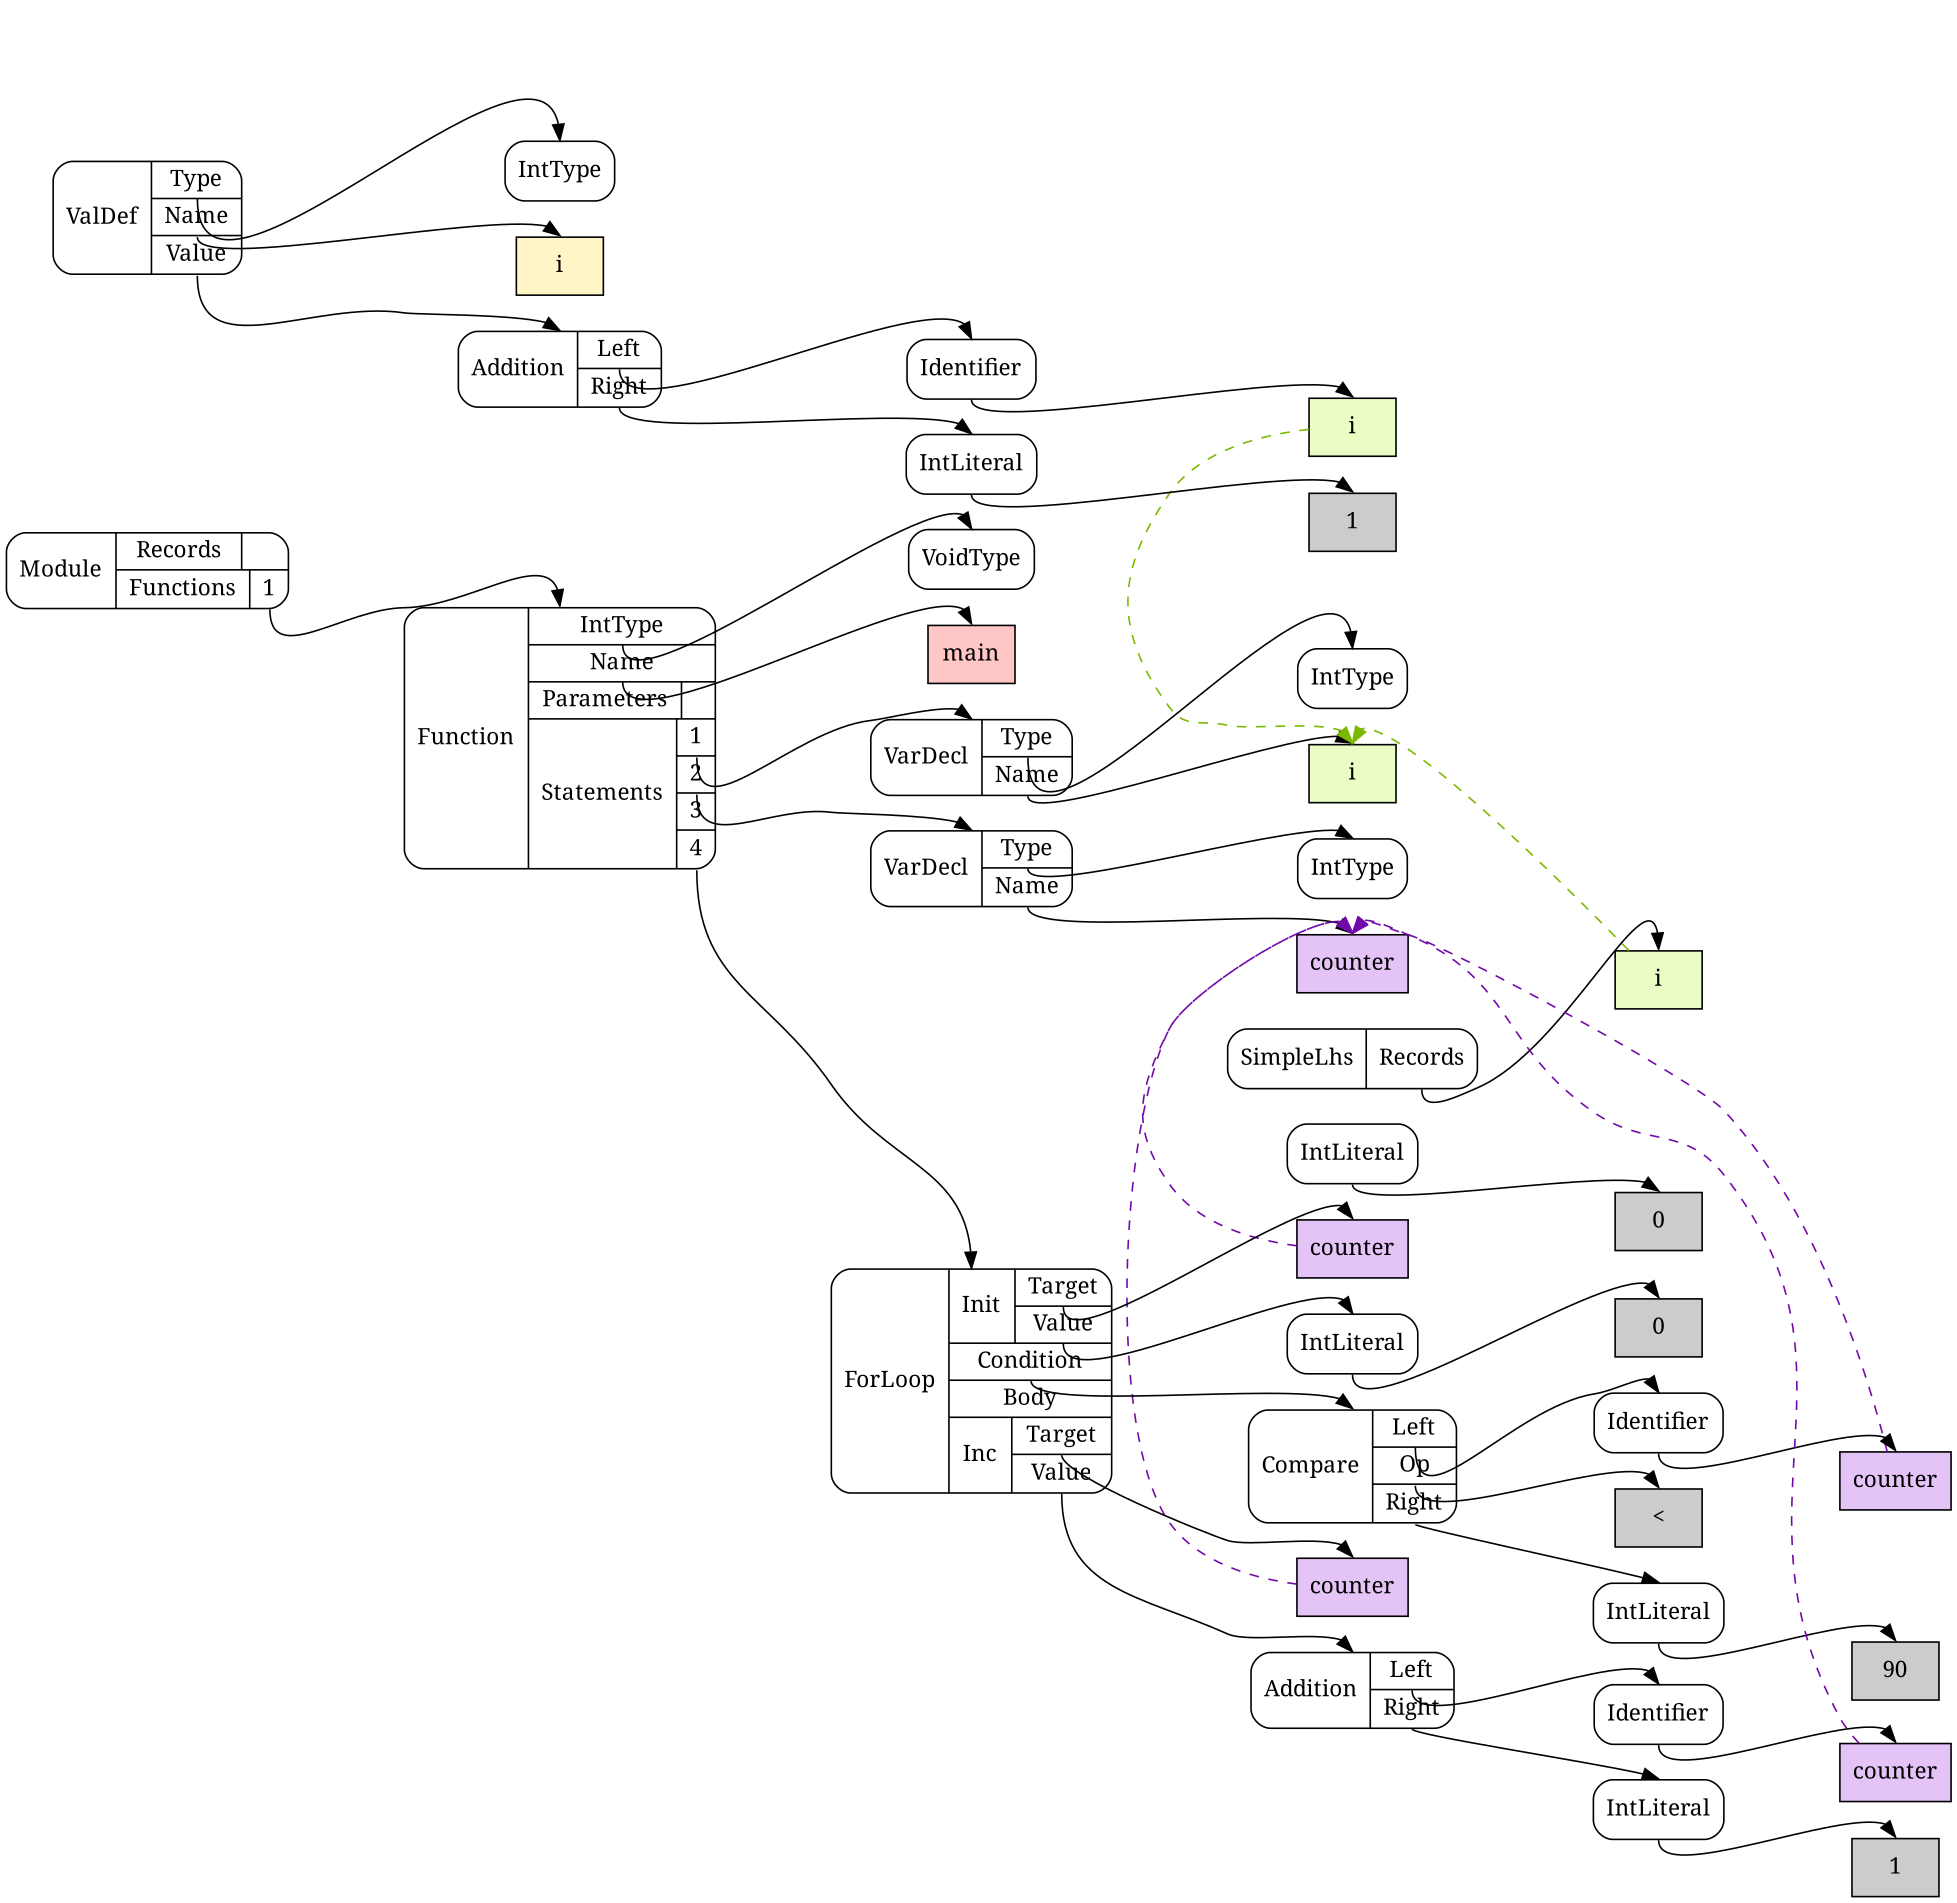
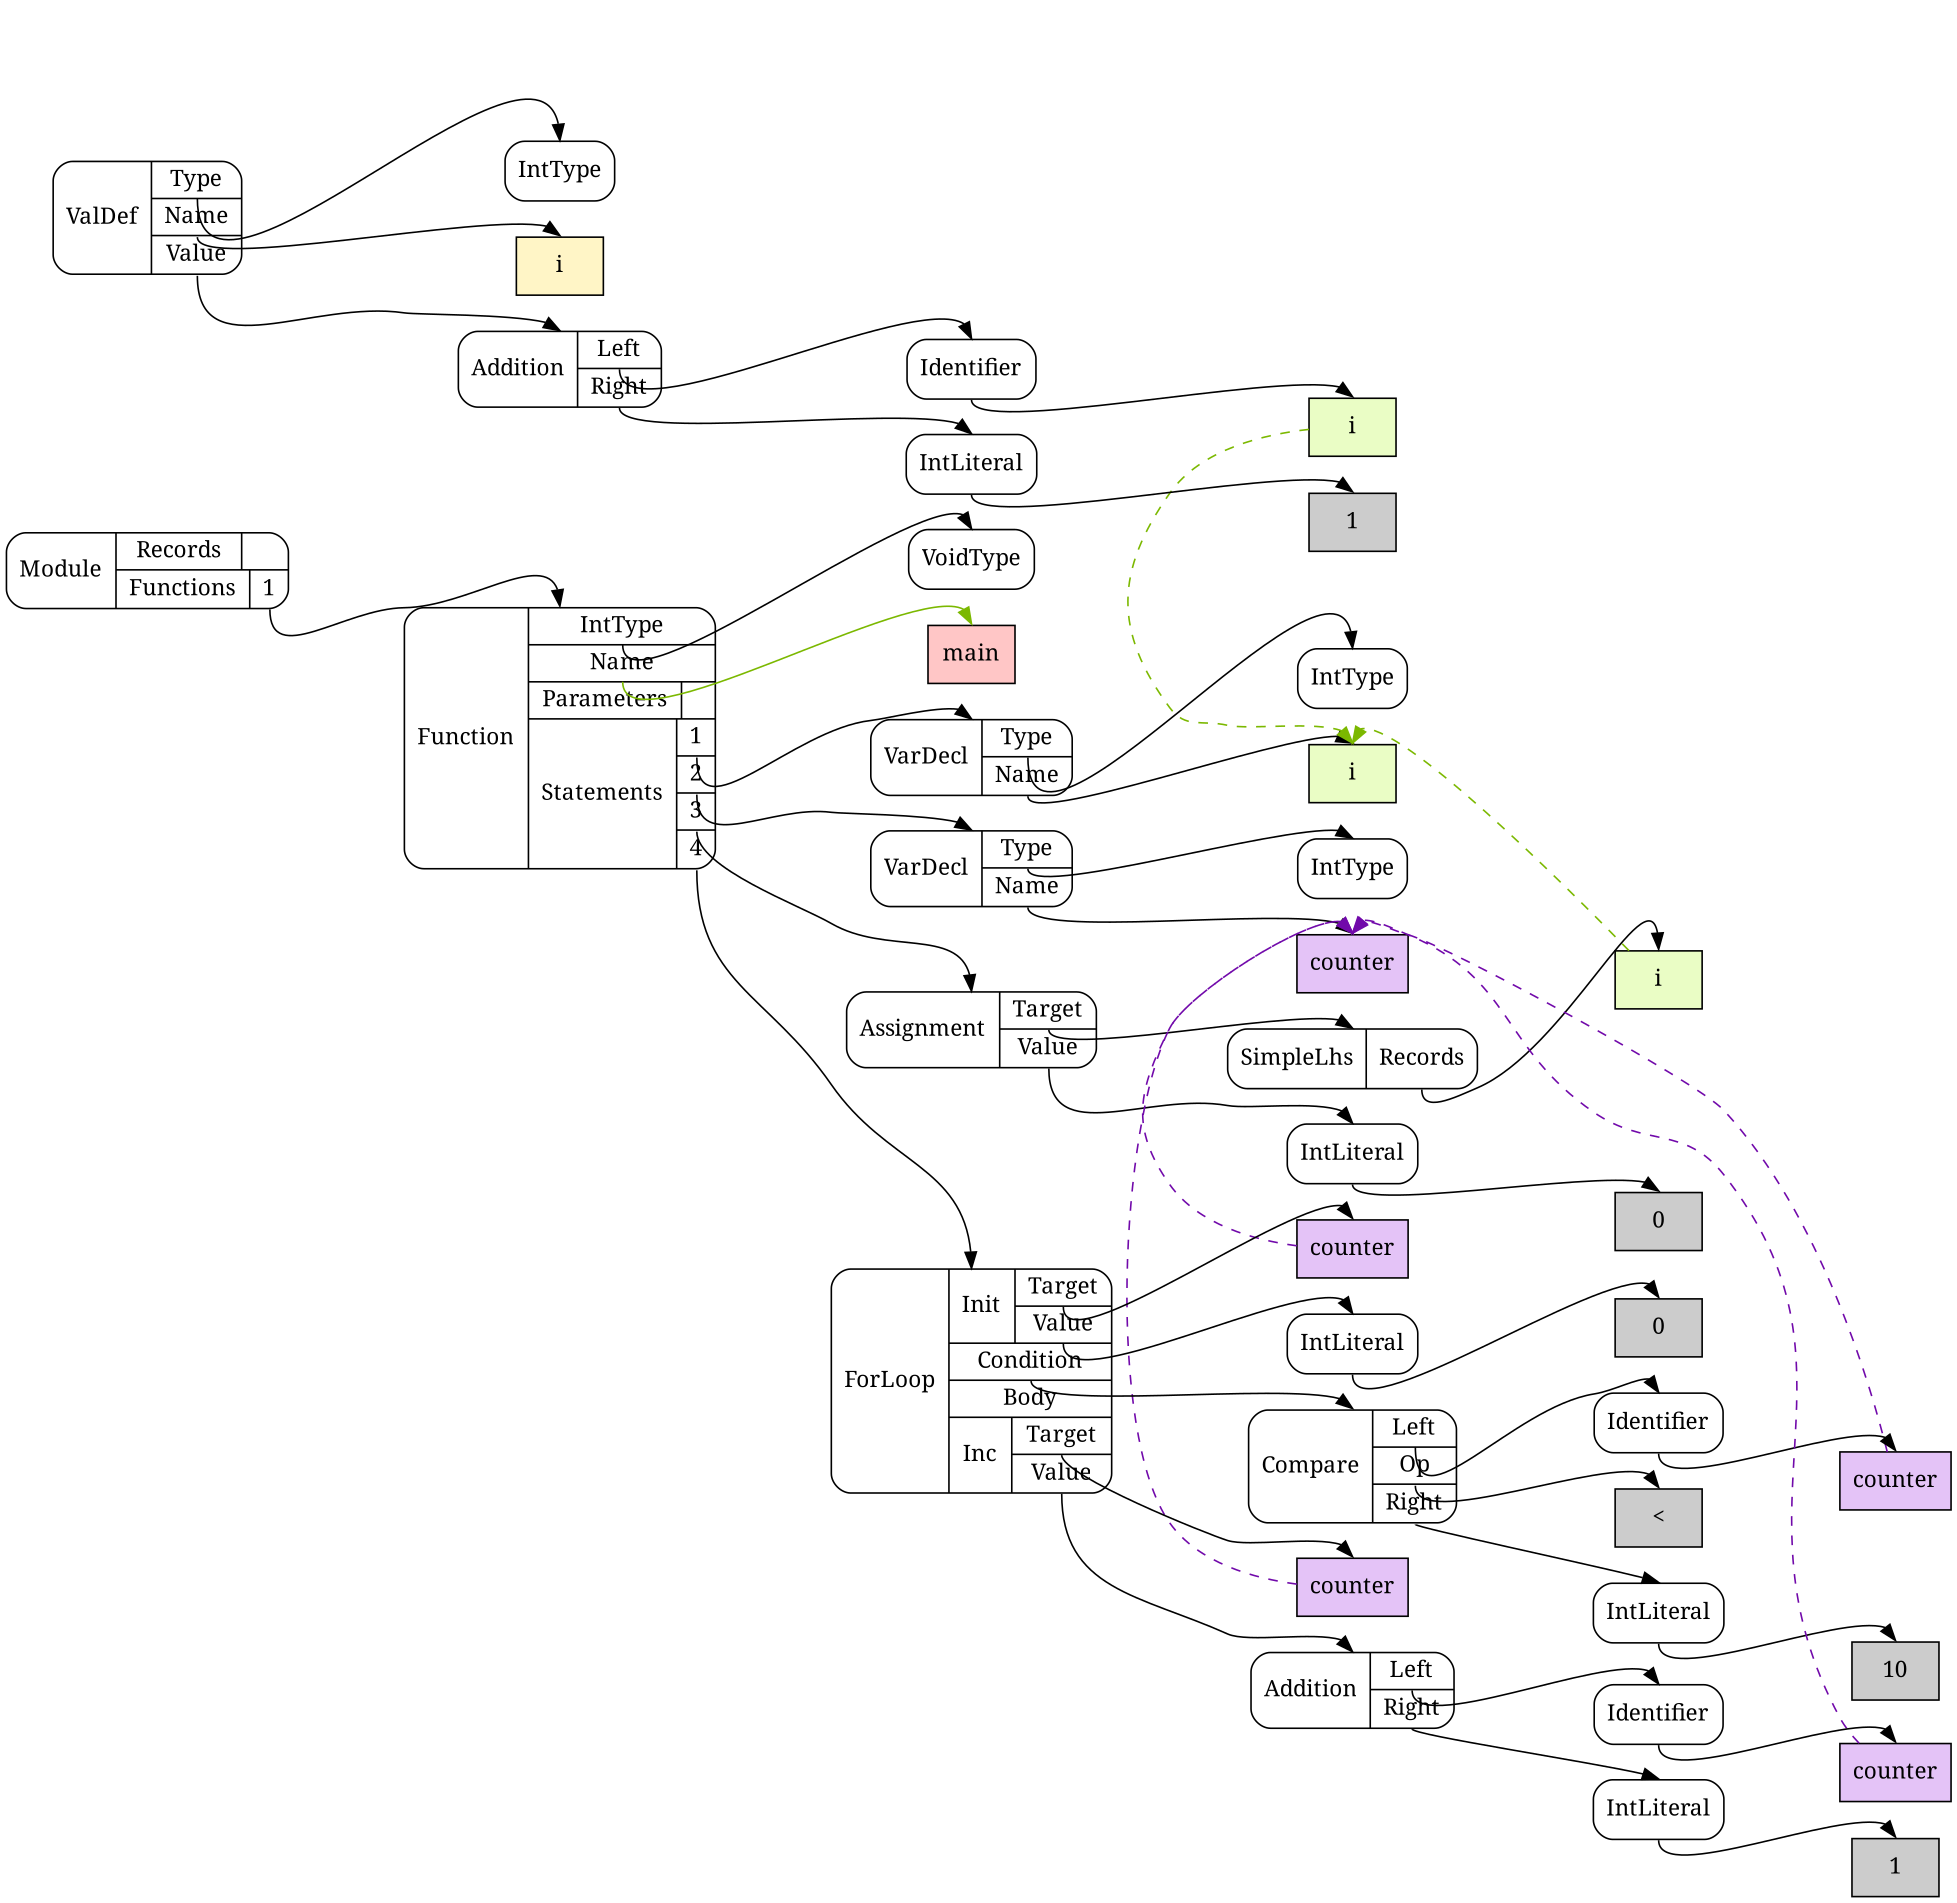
edge "Function" -> "main": color black -> #7bb800
node "Assignment": added
node "90": label "90" -> "10"
